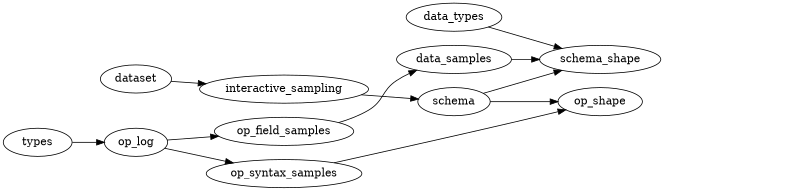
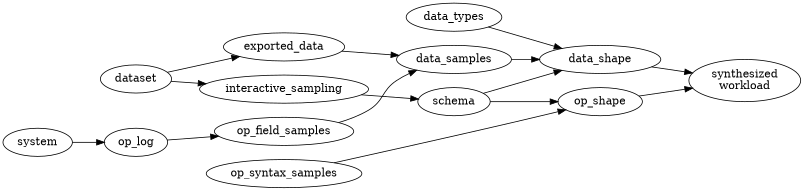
node "exported_data": added
node "schema_shape": label "schema_shape" -> "data_shape"
node "synthesized workload": added
node "types": label "types" -> "system"
edge "op_log" -> "op_syntax_samples": removed
